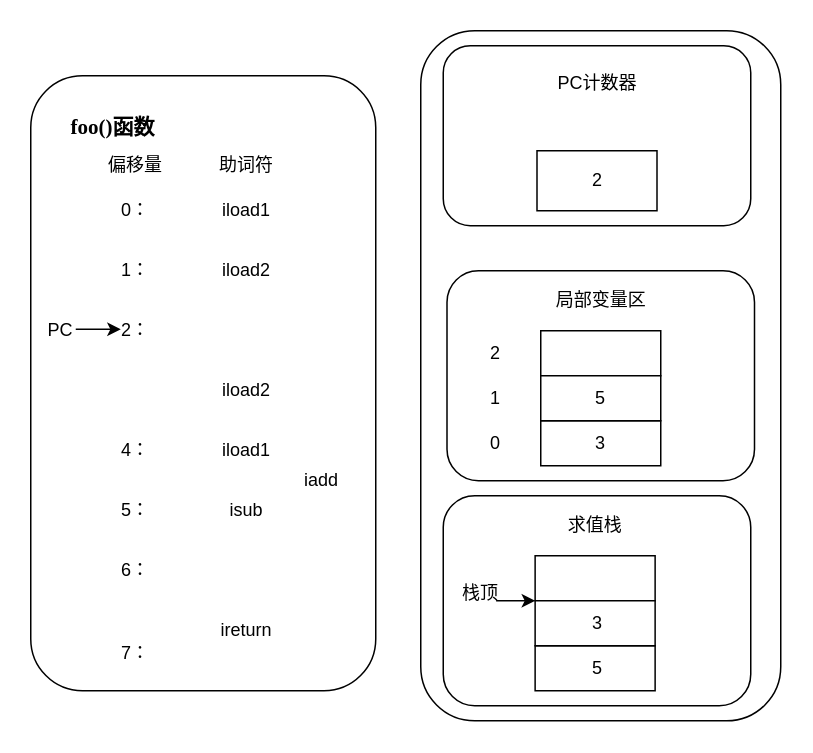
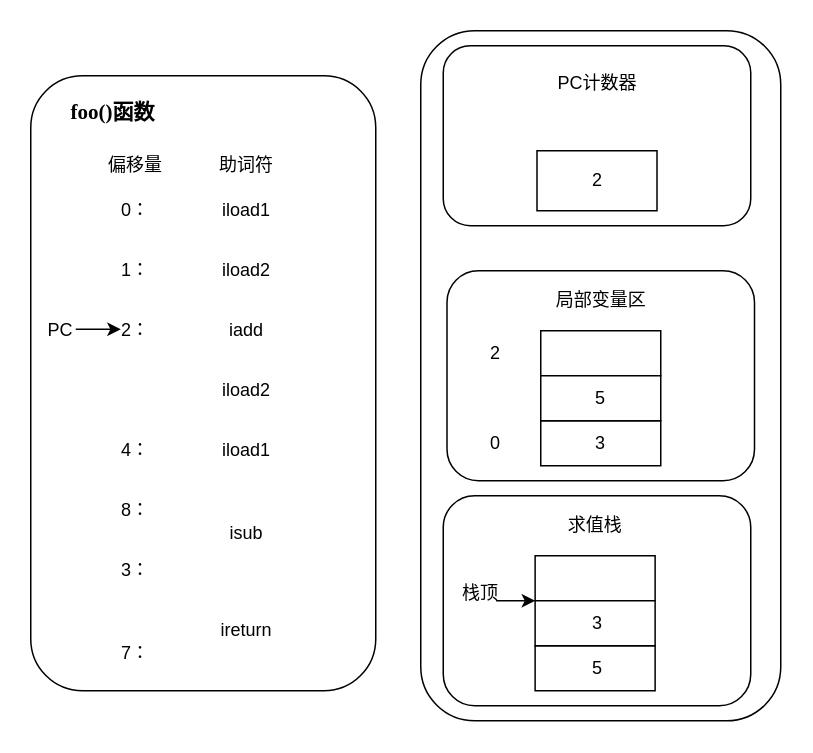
node "foo()函数": moved (113, 128) -> (113, 113)
node "1": removed
node "iadd": moved (322, 481) -> (247, 331)
node "5：": label "5：" -> "8："
node "isub": moved (247, 511) -> (247, 533)
node "6：": label "6：" -> "3："
